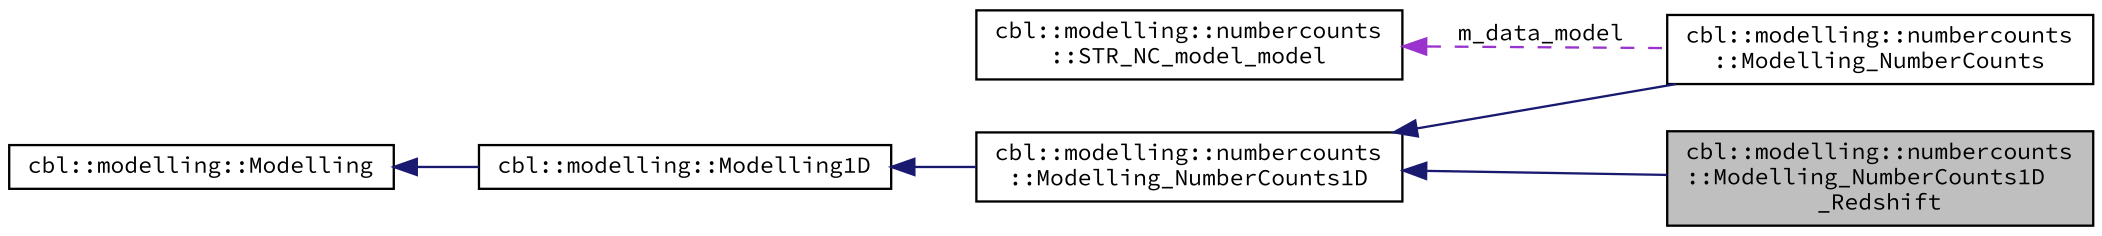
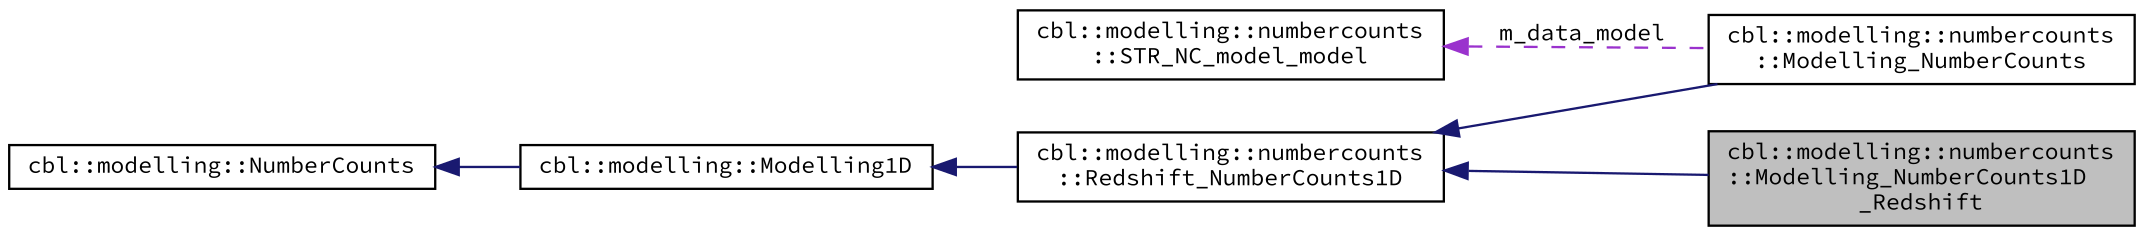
node "cbl::modelling::Modelling": label "cbl::modelling::Modelling" -> "cbl::modelling::NumberCounts"
node "cbl::modelling::numbercounts ::Modelling_NumberCounts1D": label "cbl::modelling::numbercounts ::Modelling_NumberCounts1D" -> "cbl::modelling::numbercounts ::Redshift_NumberCounts1D"
